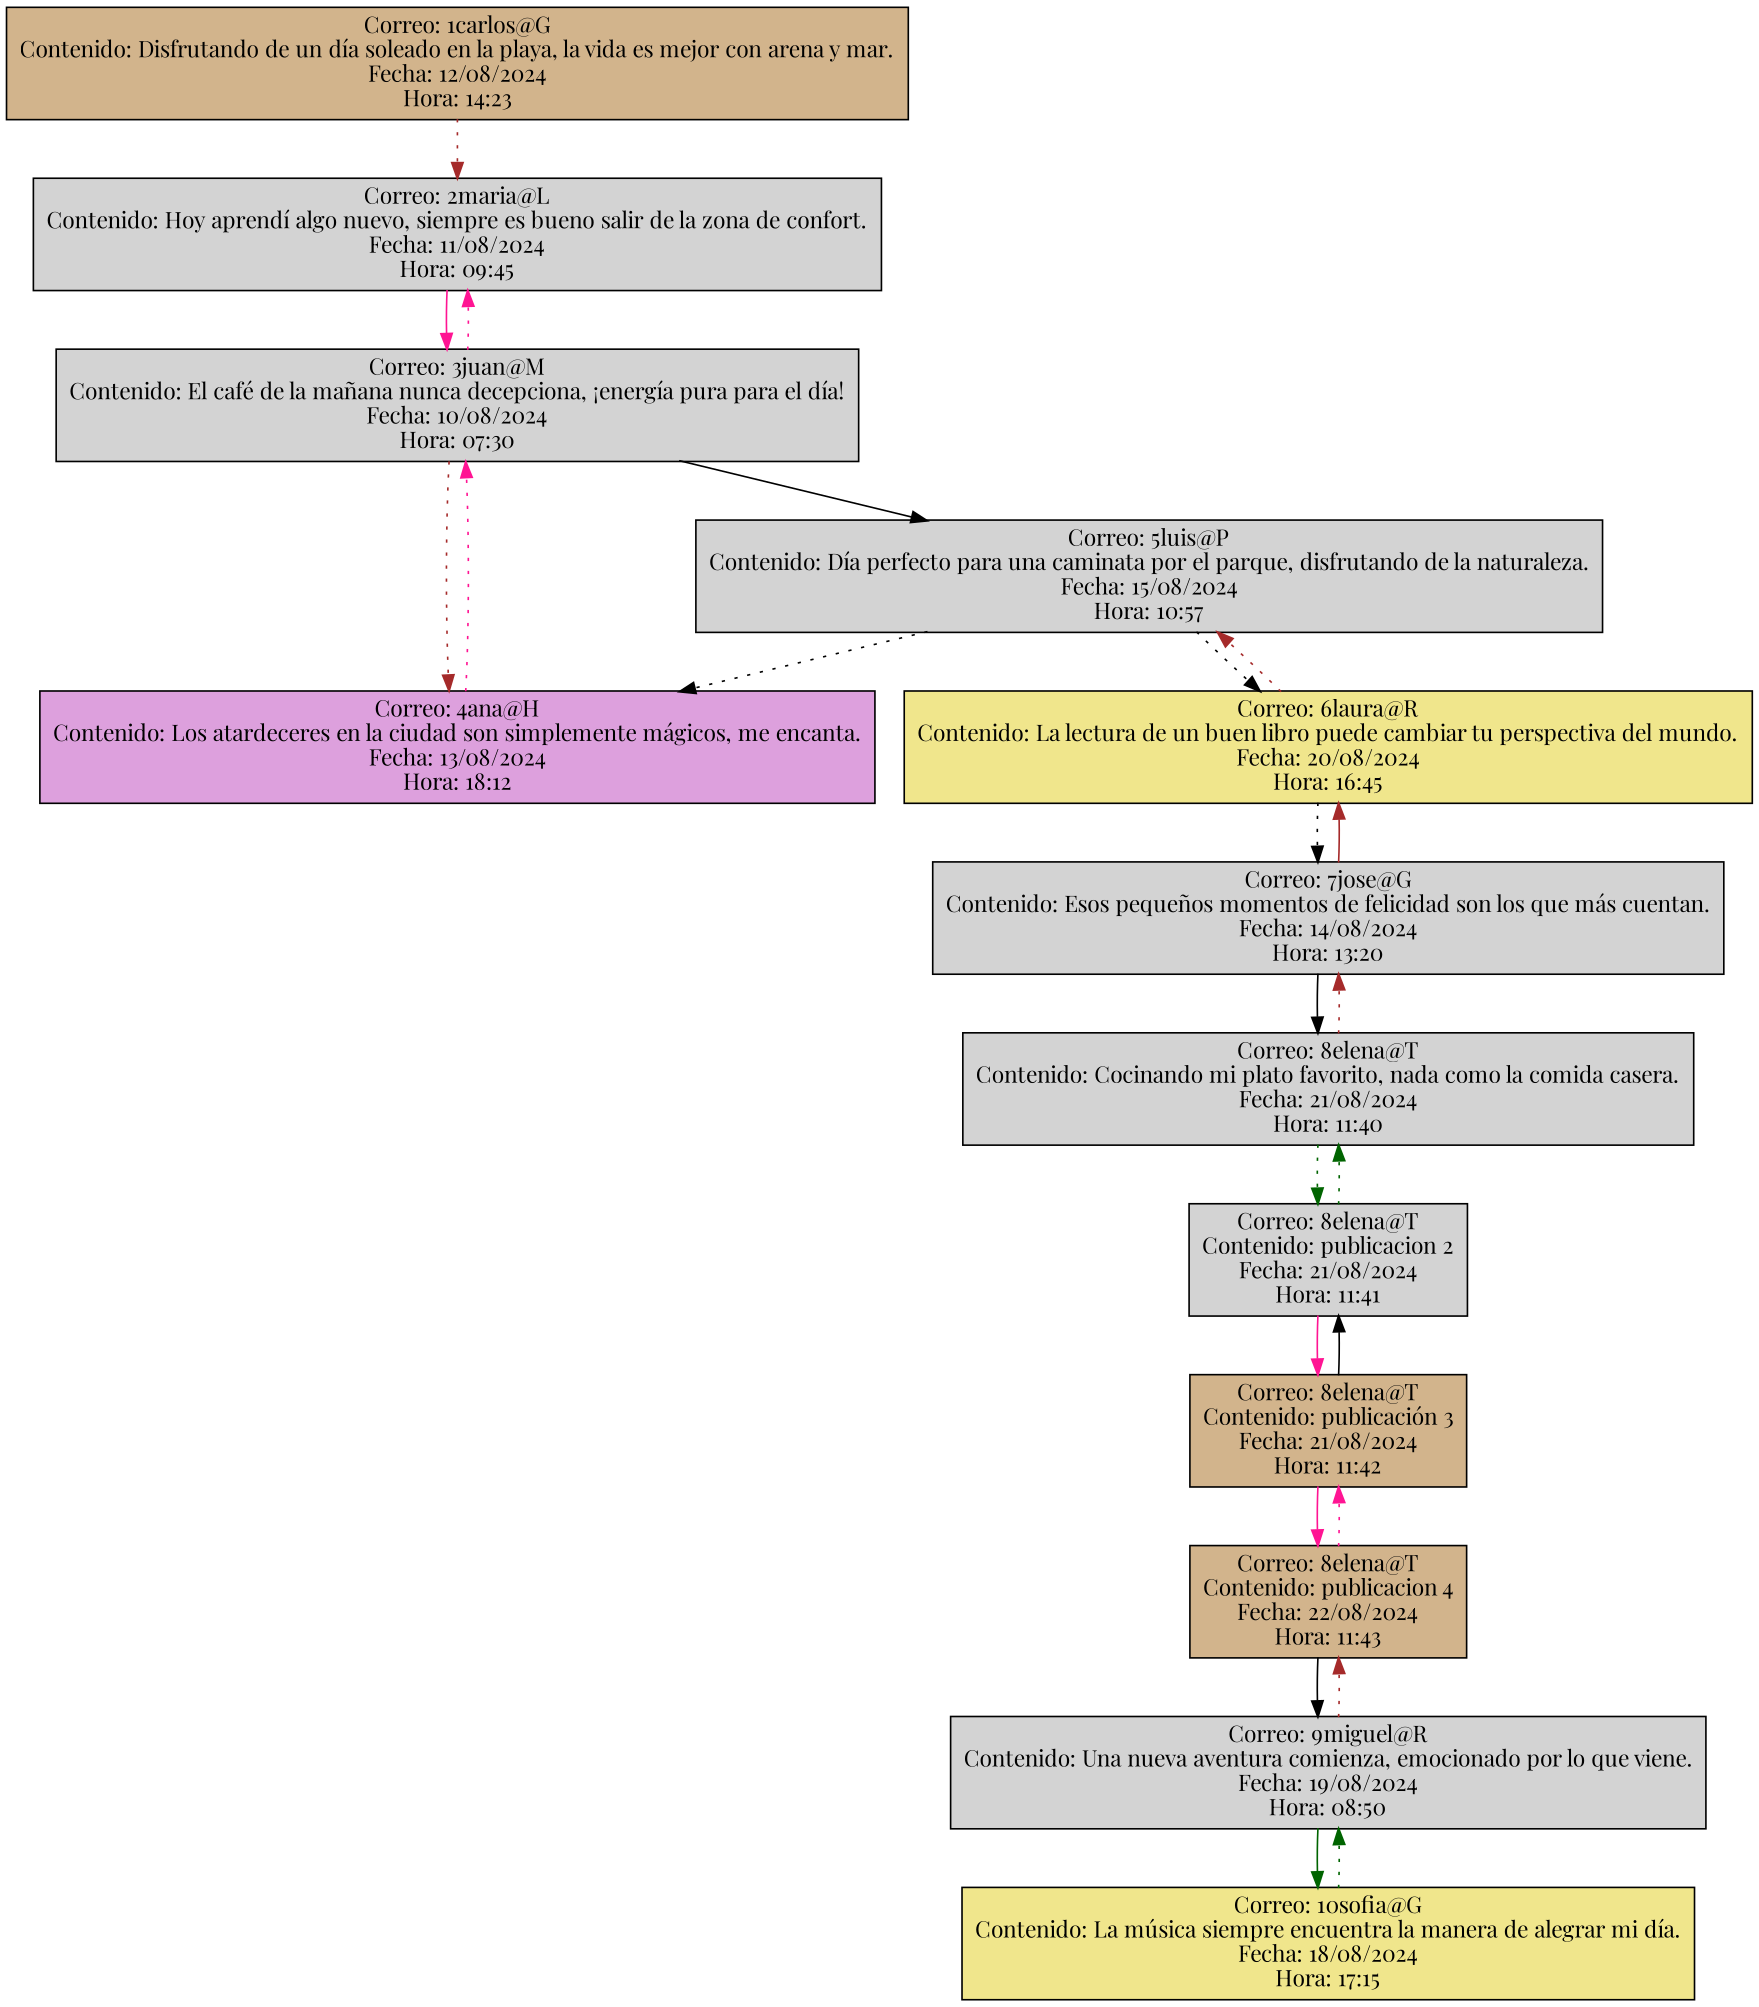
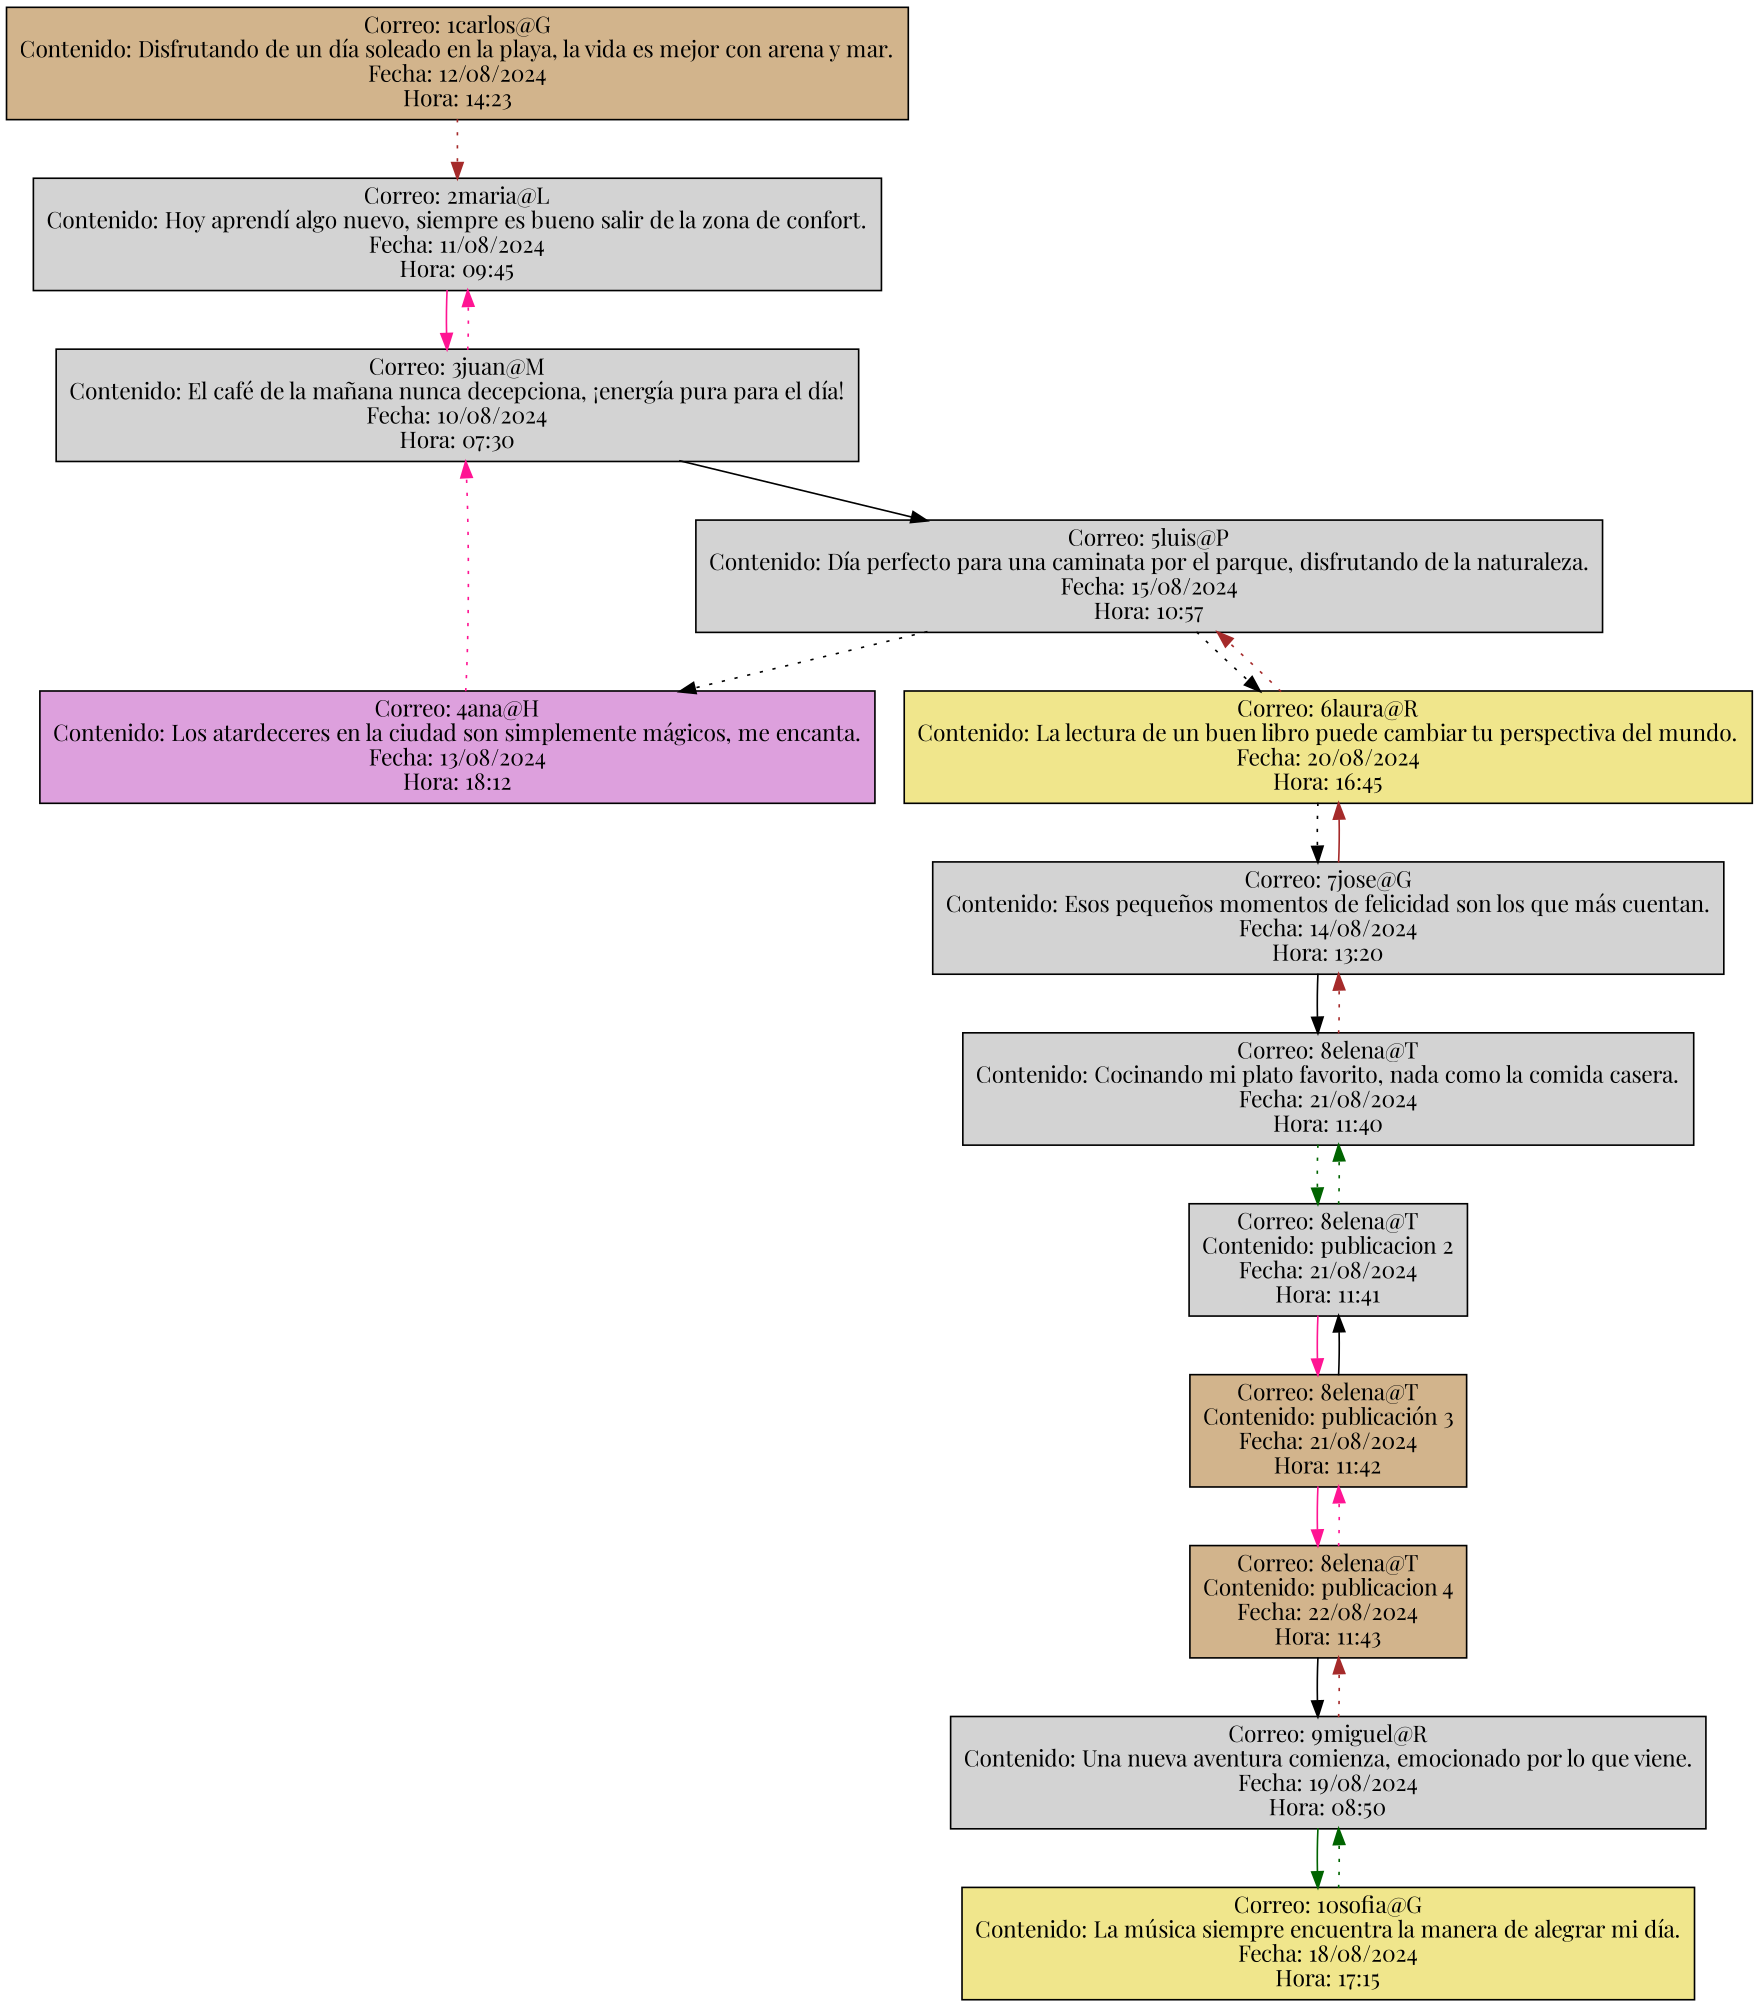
edge "Correo: 3juan@M" -> "Correo: 4ana@H": removed
